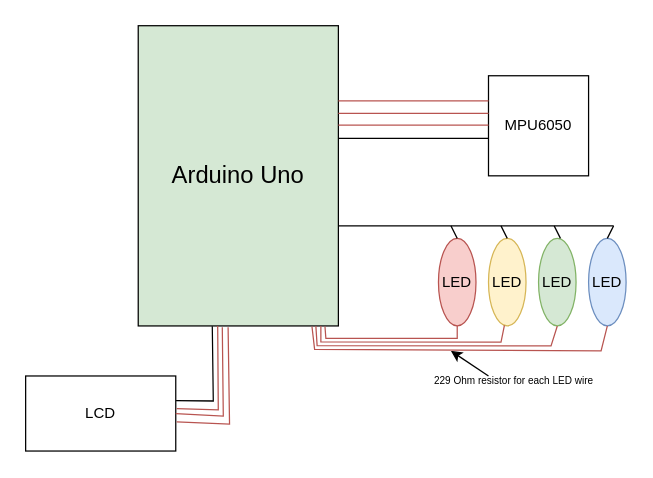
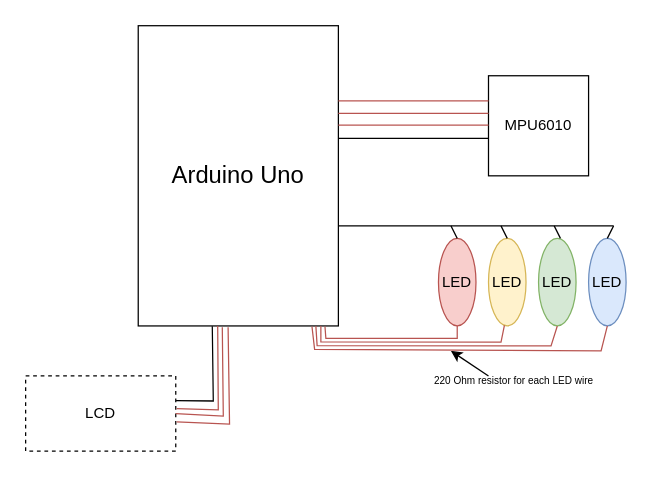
node "MPU6050": label "MPU6050" -> "MPU6010"
node "Arduino Uno": fillcolor #d5e8d4 -> #ffffff
node "229 Ohm resistor for each LED wire": label "229 Ohm resistor for each LED wire" -> "220 Ohm resistor for each LED wire"
node "LCD": style solid -> dashed
